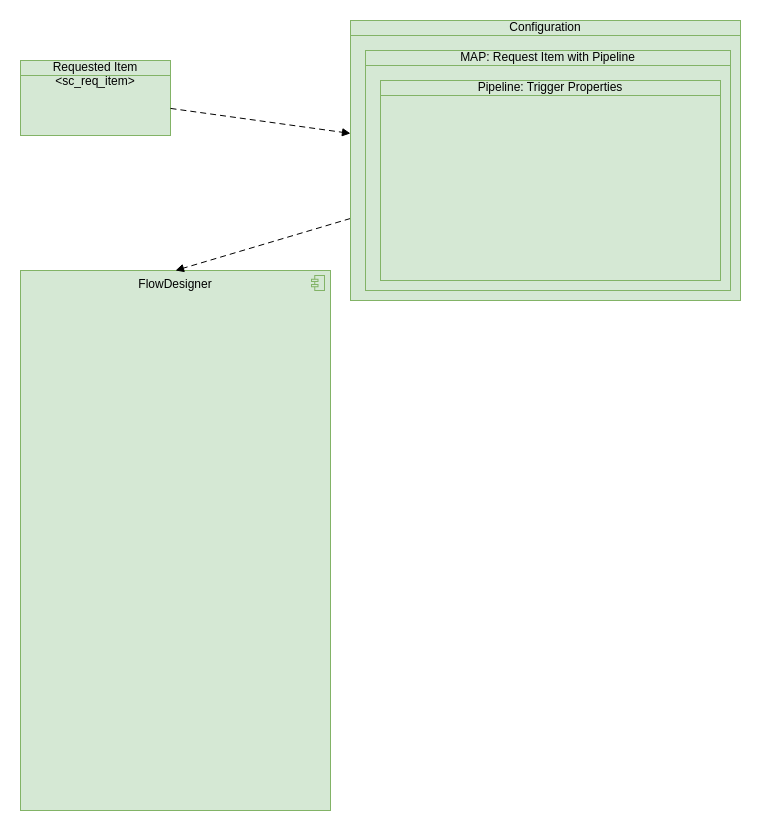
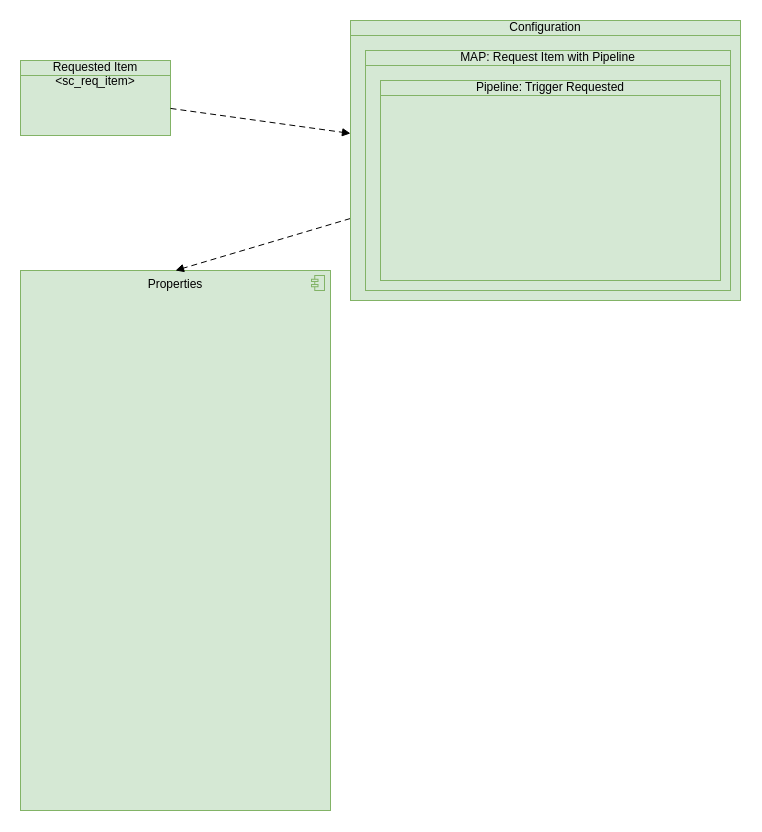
node "Pipeline: Trigger Properties": label "Pipeline: Trigger Properties" -> "Pipeline: Trigger Requested"
node "FlowDesigner": label "FlowDesigner" -> "Properties"
